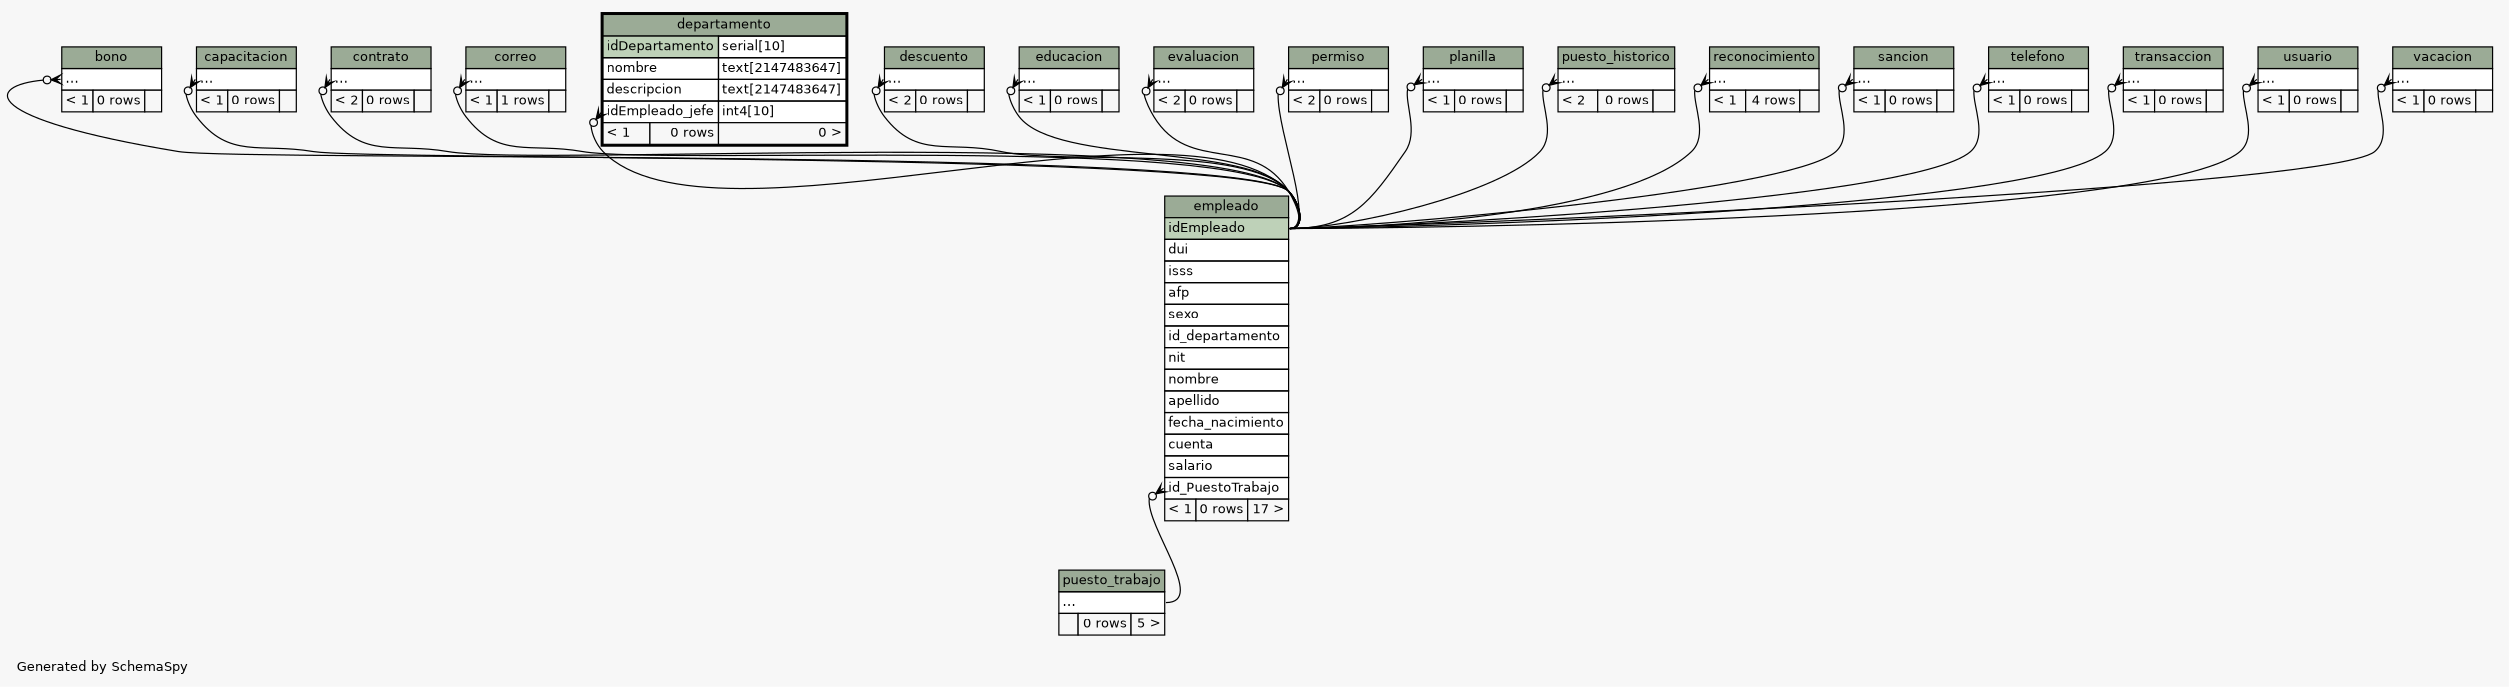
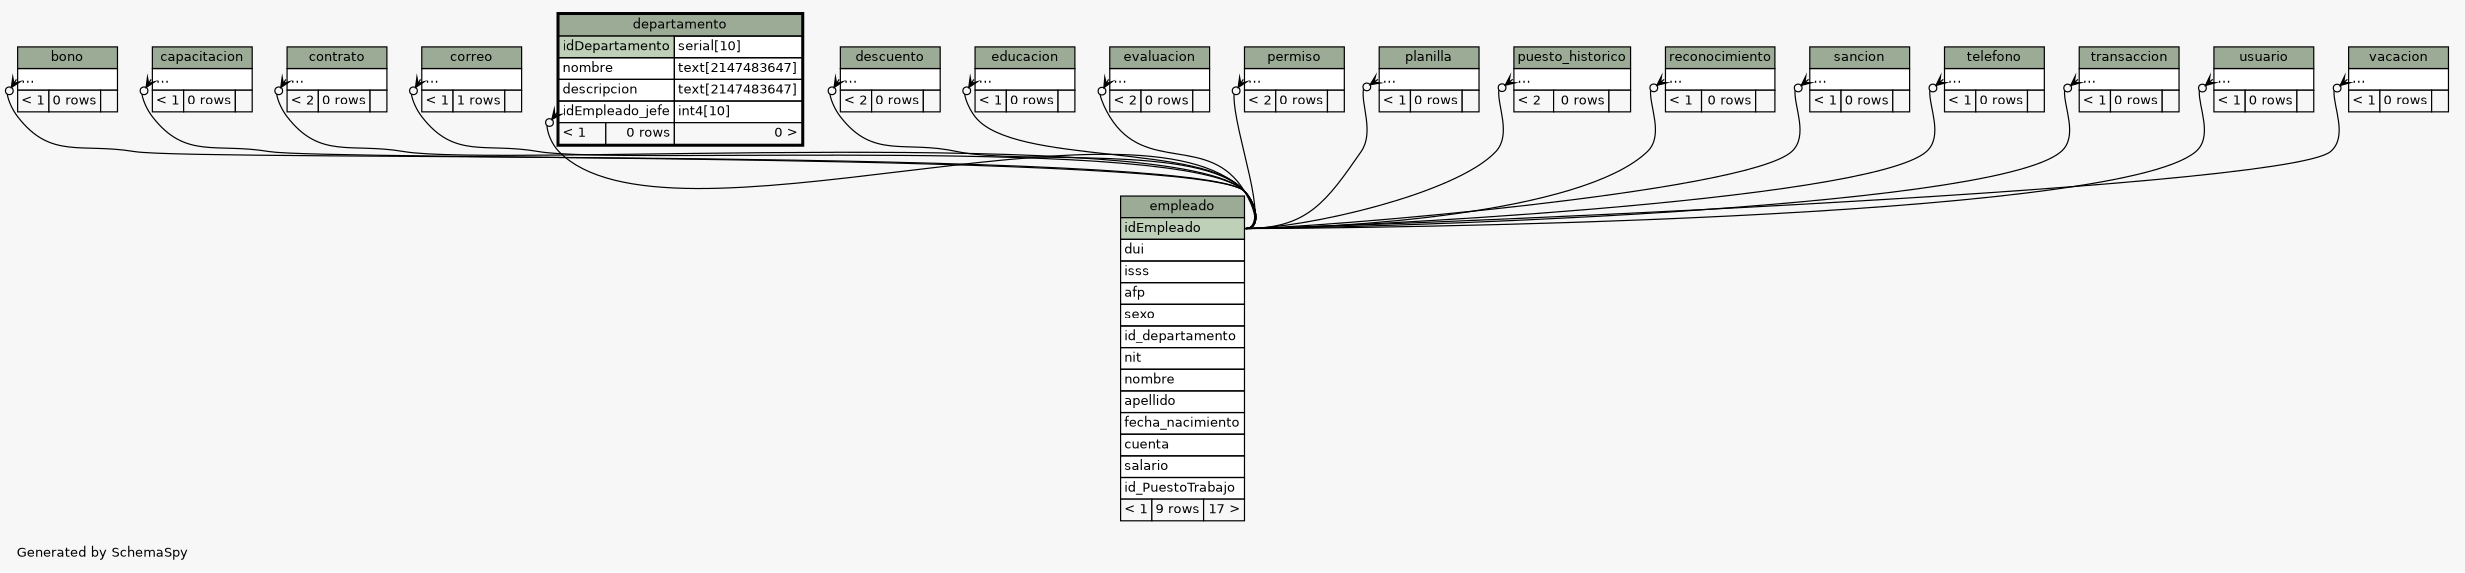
node "reconocimiento": text "4 rows" -> "0 rows"
node "empleado": text "0 rows" -> "9 rows"
node "puesto_trabajo": removed
